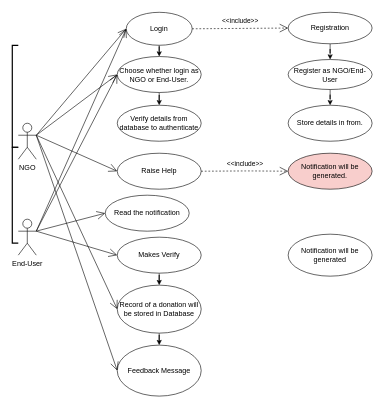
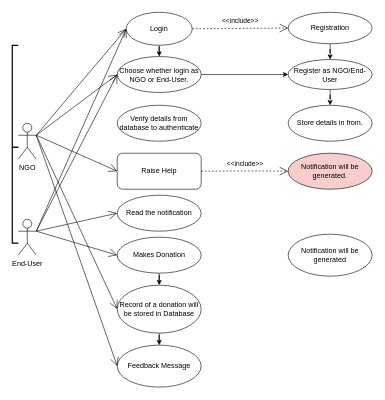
edge "Choose whether login as NGO or End-User." -> "Verify details from database to authenticate": now "Choose whether login as NGO or End-User." -> "Register as NGO/End-User"
node "Raise Help": shape ellipse -> rounded rectangle
node "Read the notification": moved (147, 213) -> (159, 213)
node "Makes Verify": label "Makes Verify" -> "Makes Donation"
node "Feedback Message": size 84x51 -> 84x42
